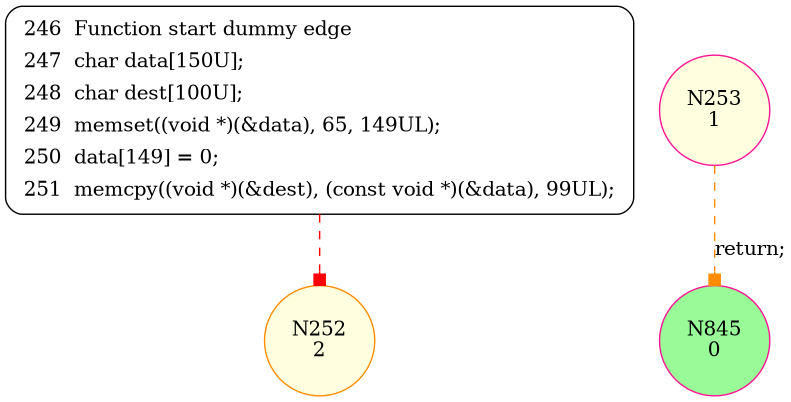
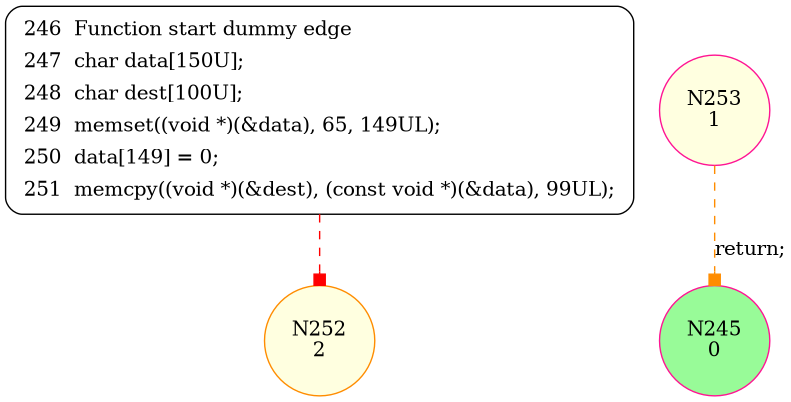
node "N845 0": label "N845 0" -> "N245 0"
